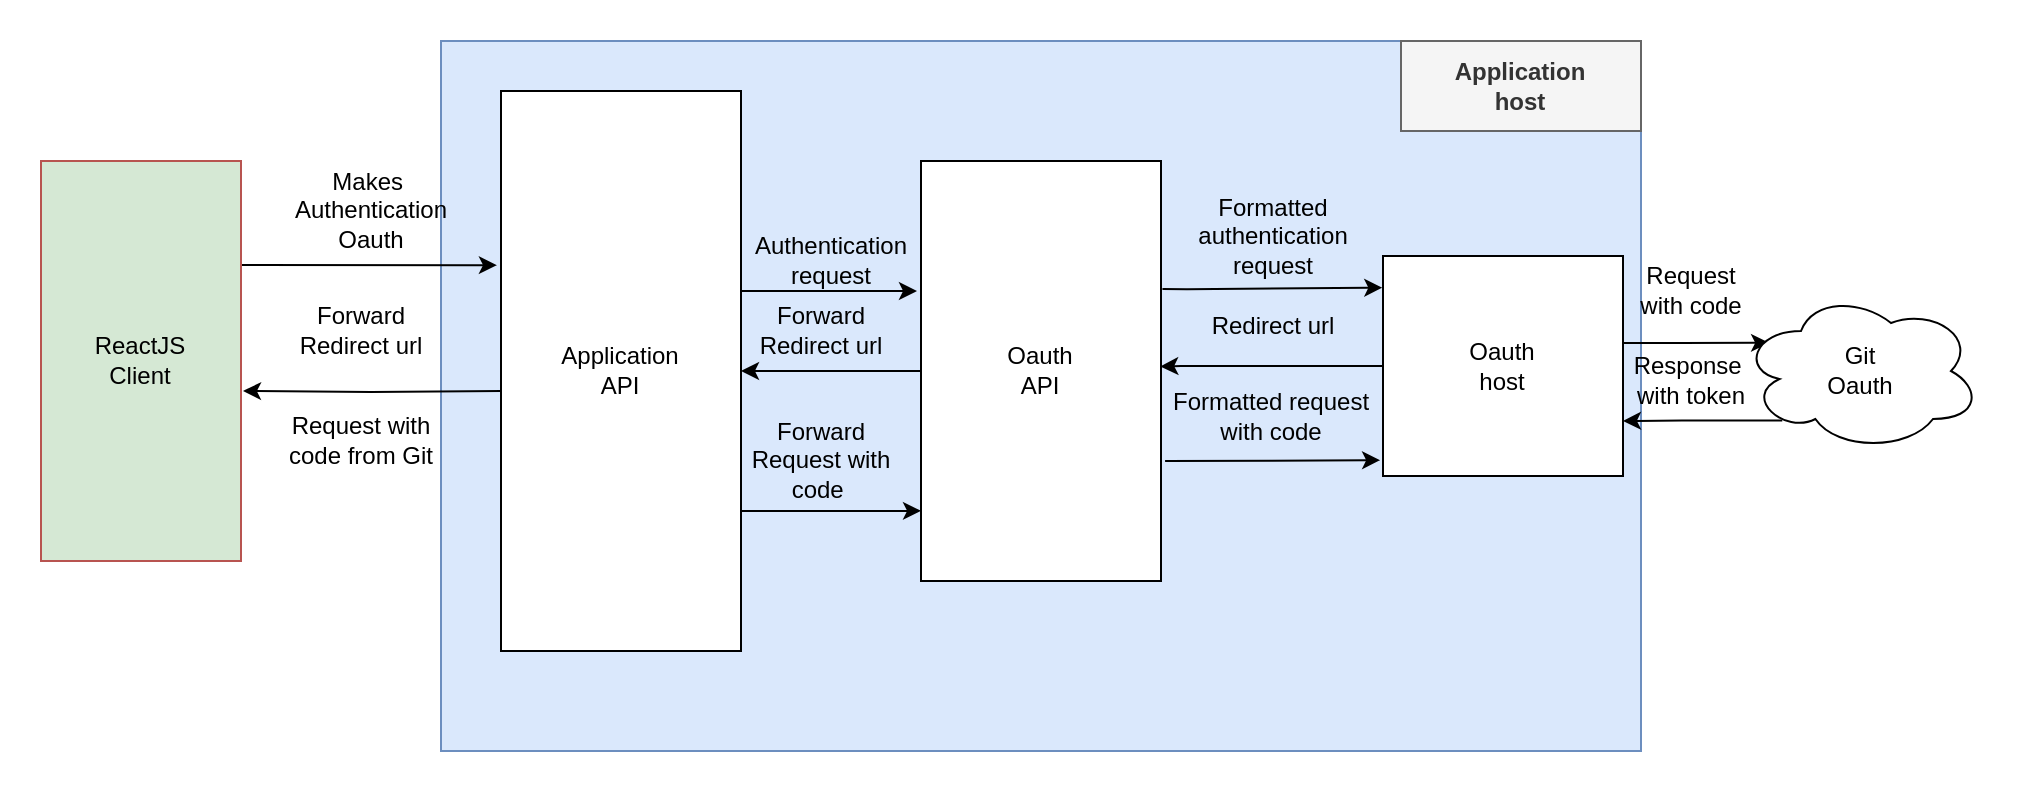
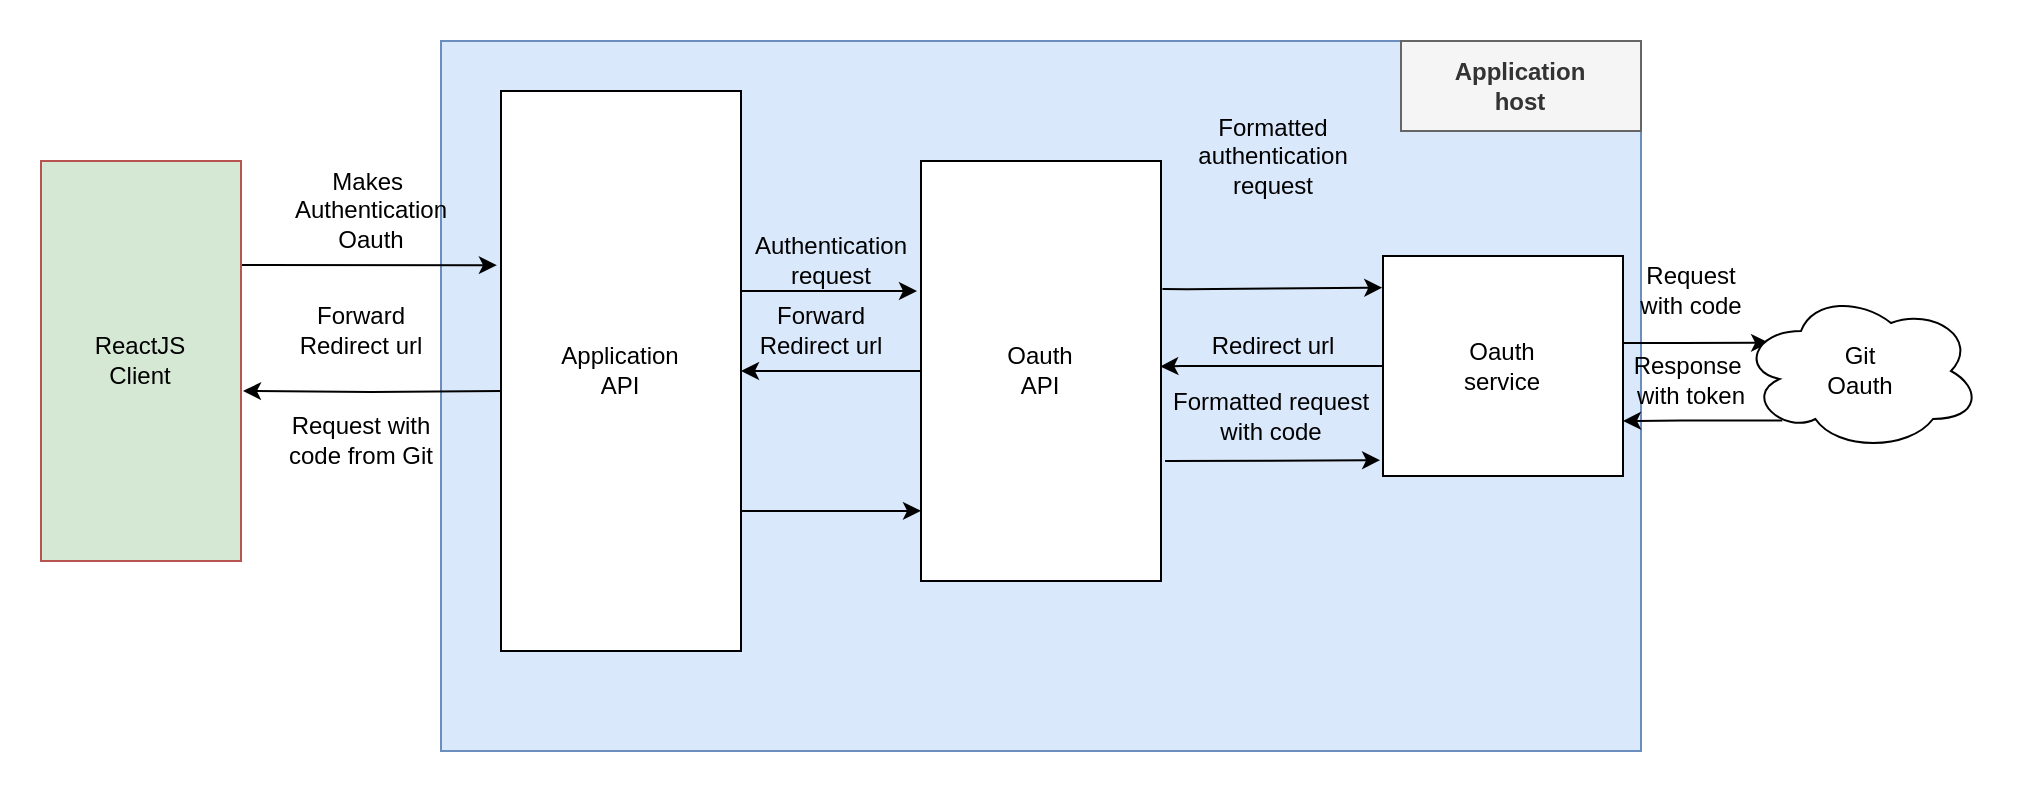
node "Formatted authentication request": moved (1273, 236) -> (1273, 156)
node "Redirect url": moved (1273, 326) -> (1273, 346)
node "Oauth host": label "Oauth host" -> "Oauth service"
node "Forward Request with code": removed
